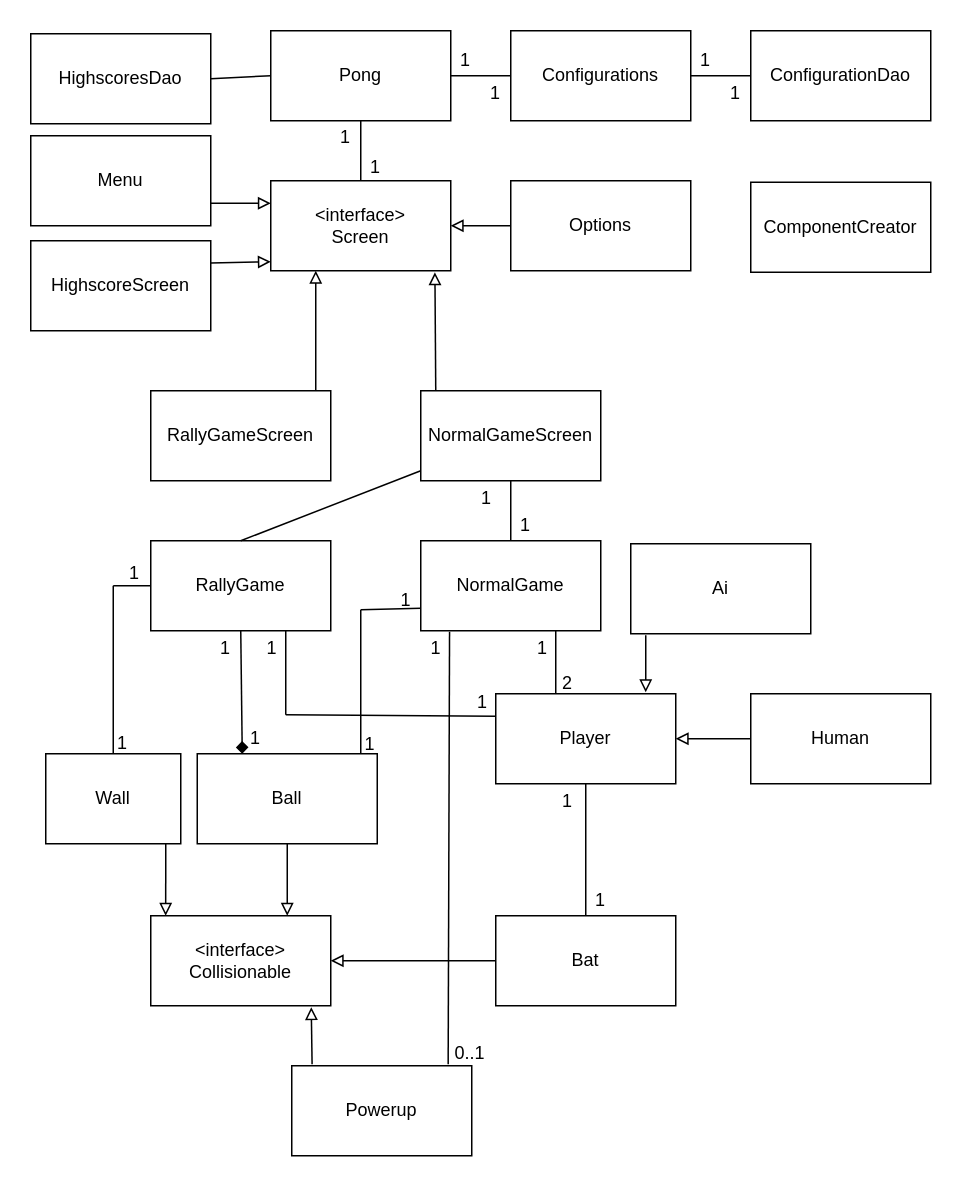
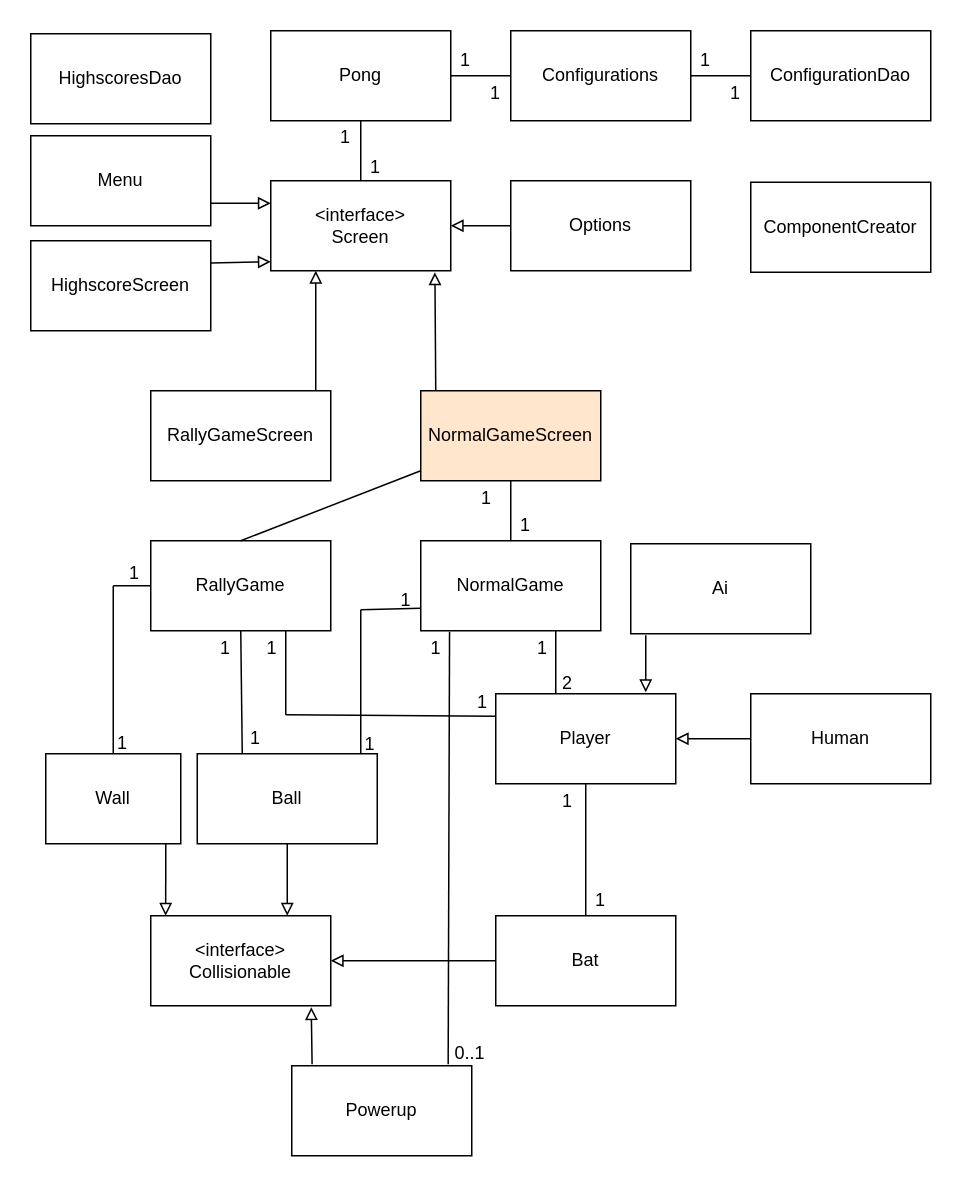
edge "Pong" -- "HighscoresDao": removed
node "NormalGameScreen": fillcolor #ffffff -> #ffe6cc
edge "RallyGame" -> "Ball": arrowhead diamond -> none
